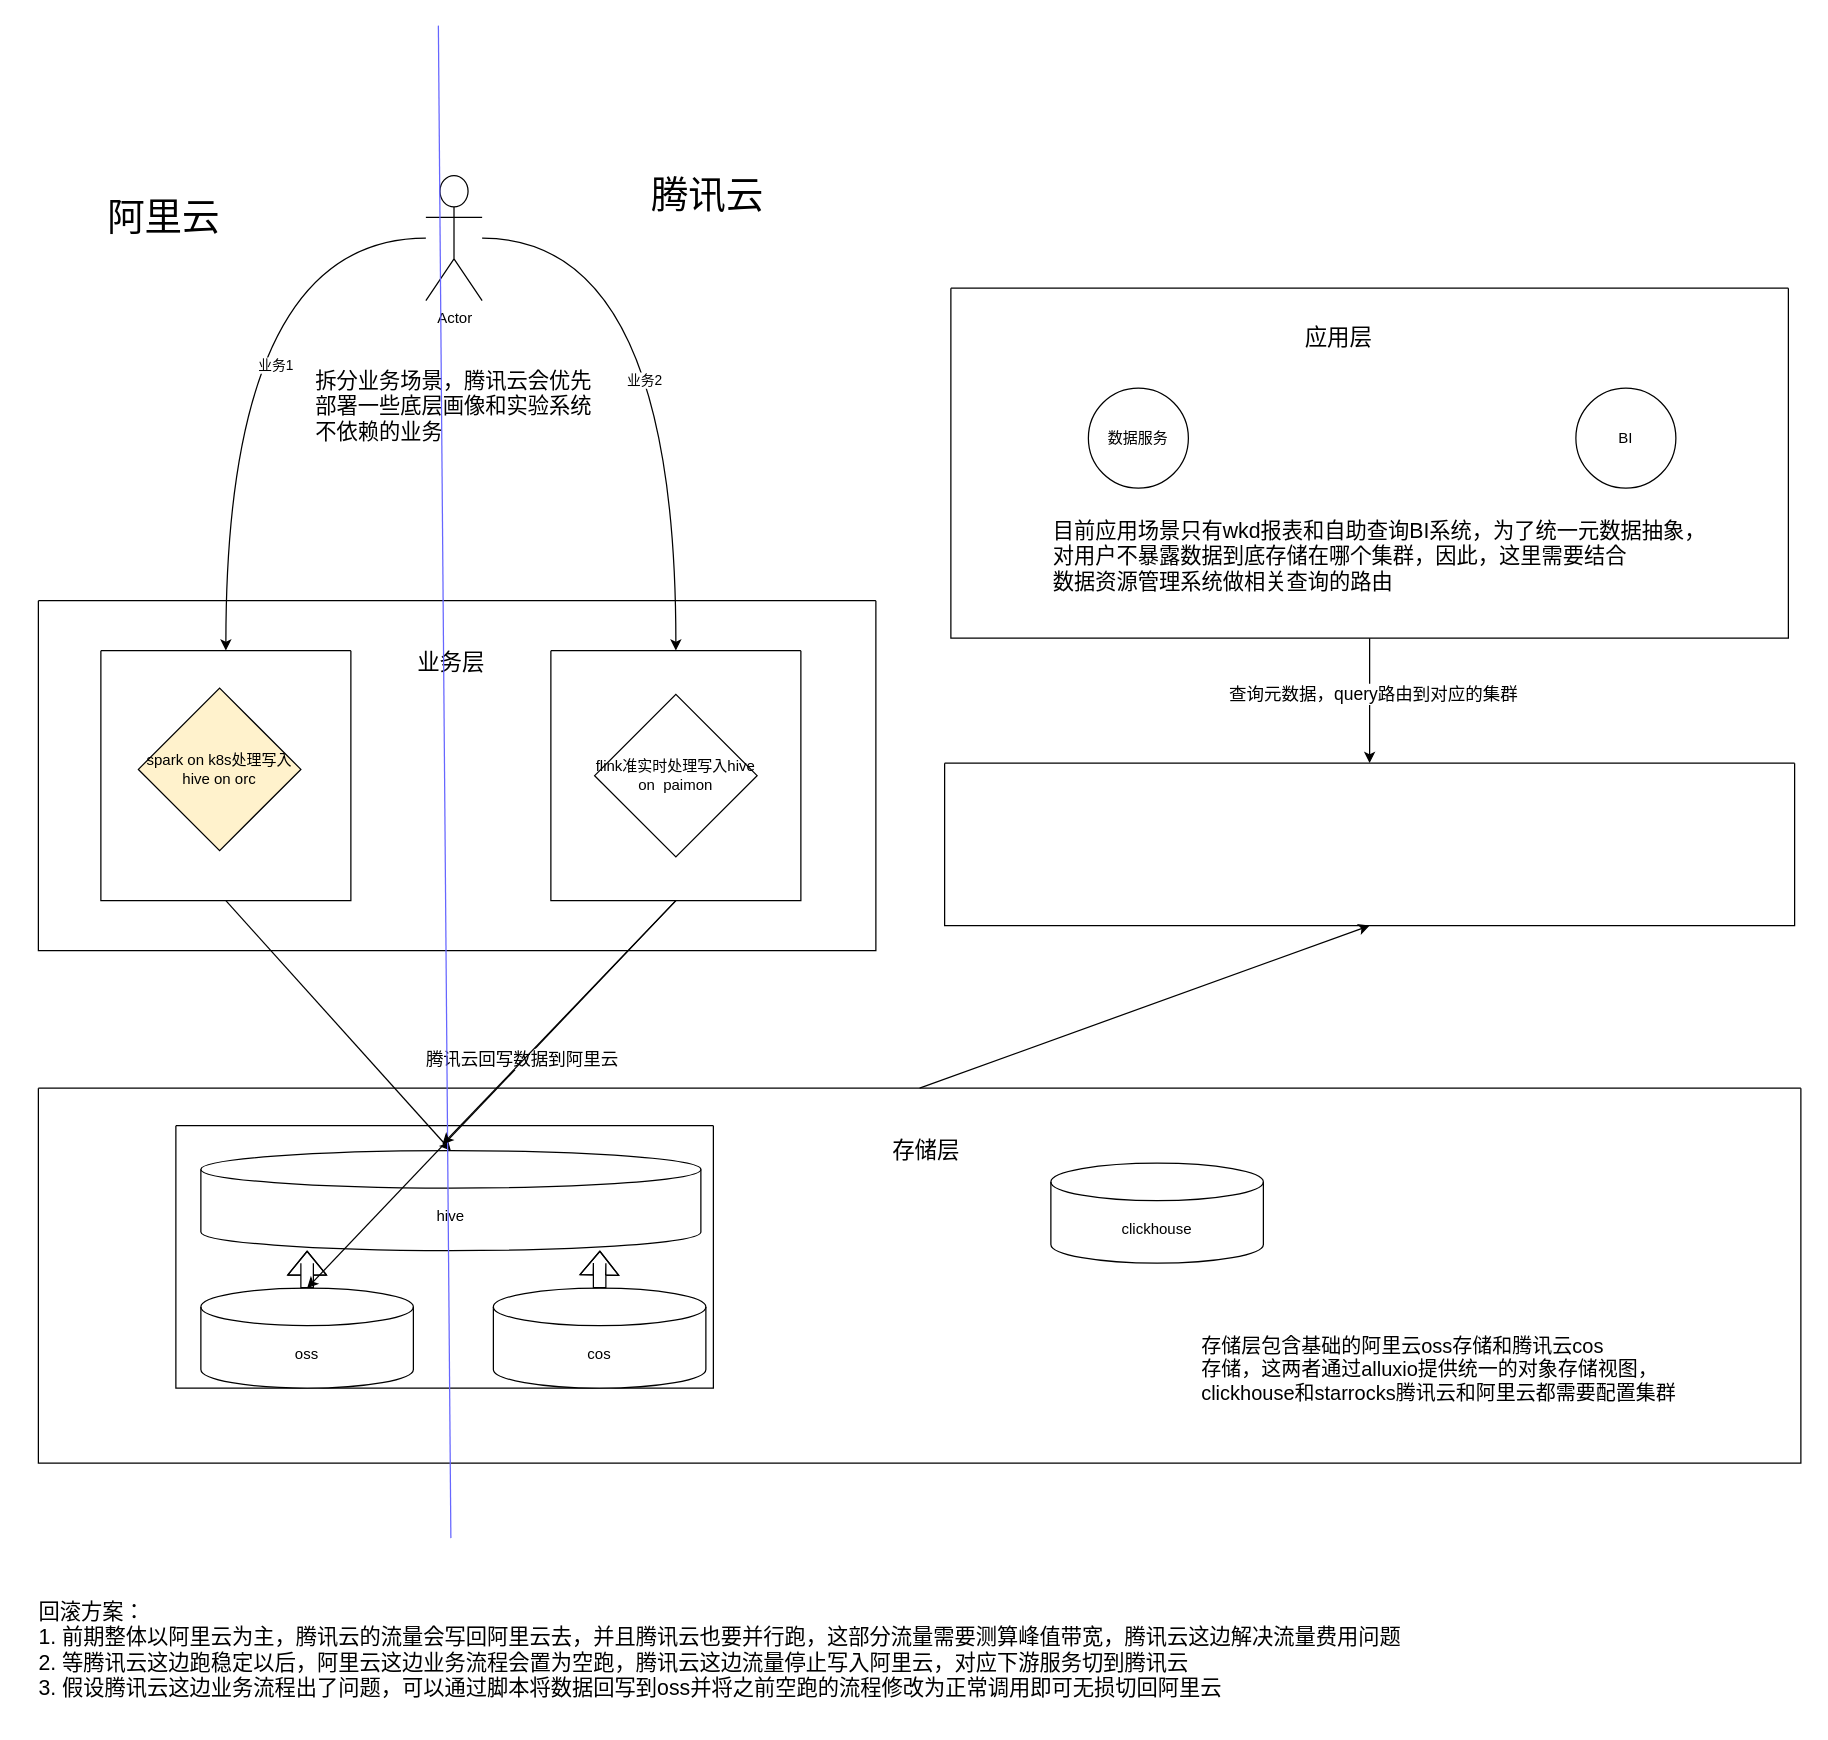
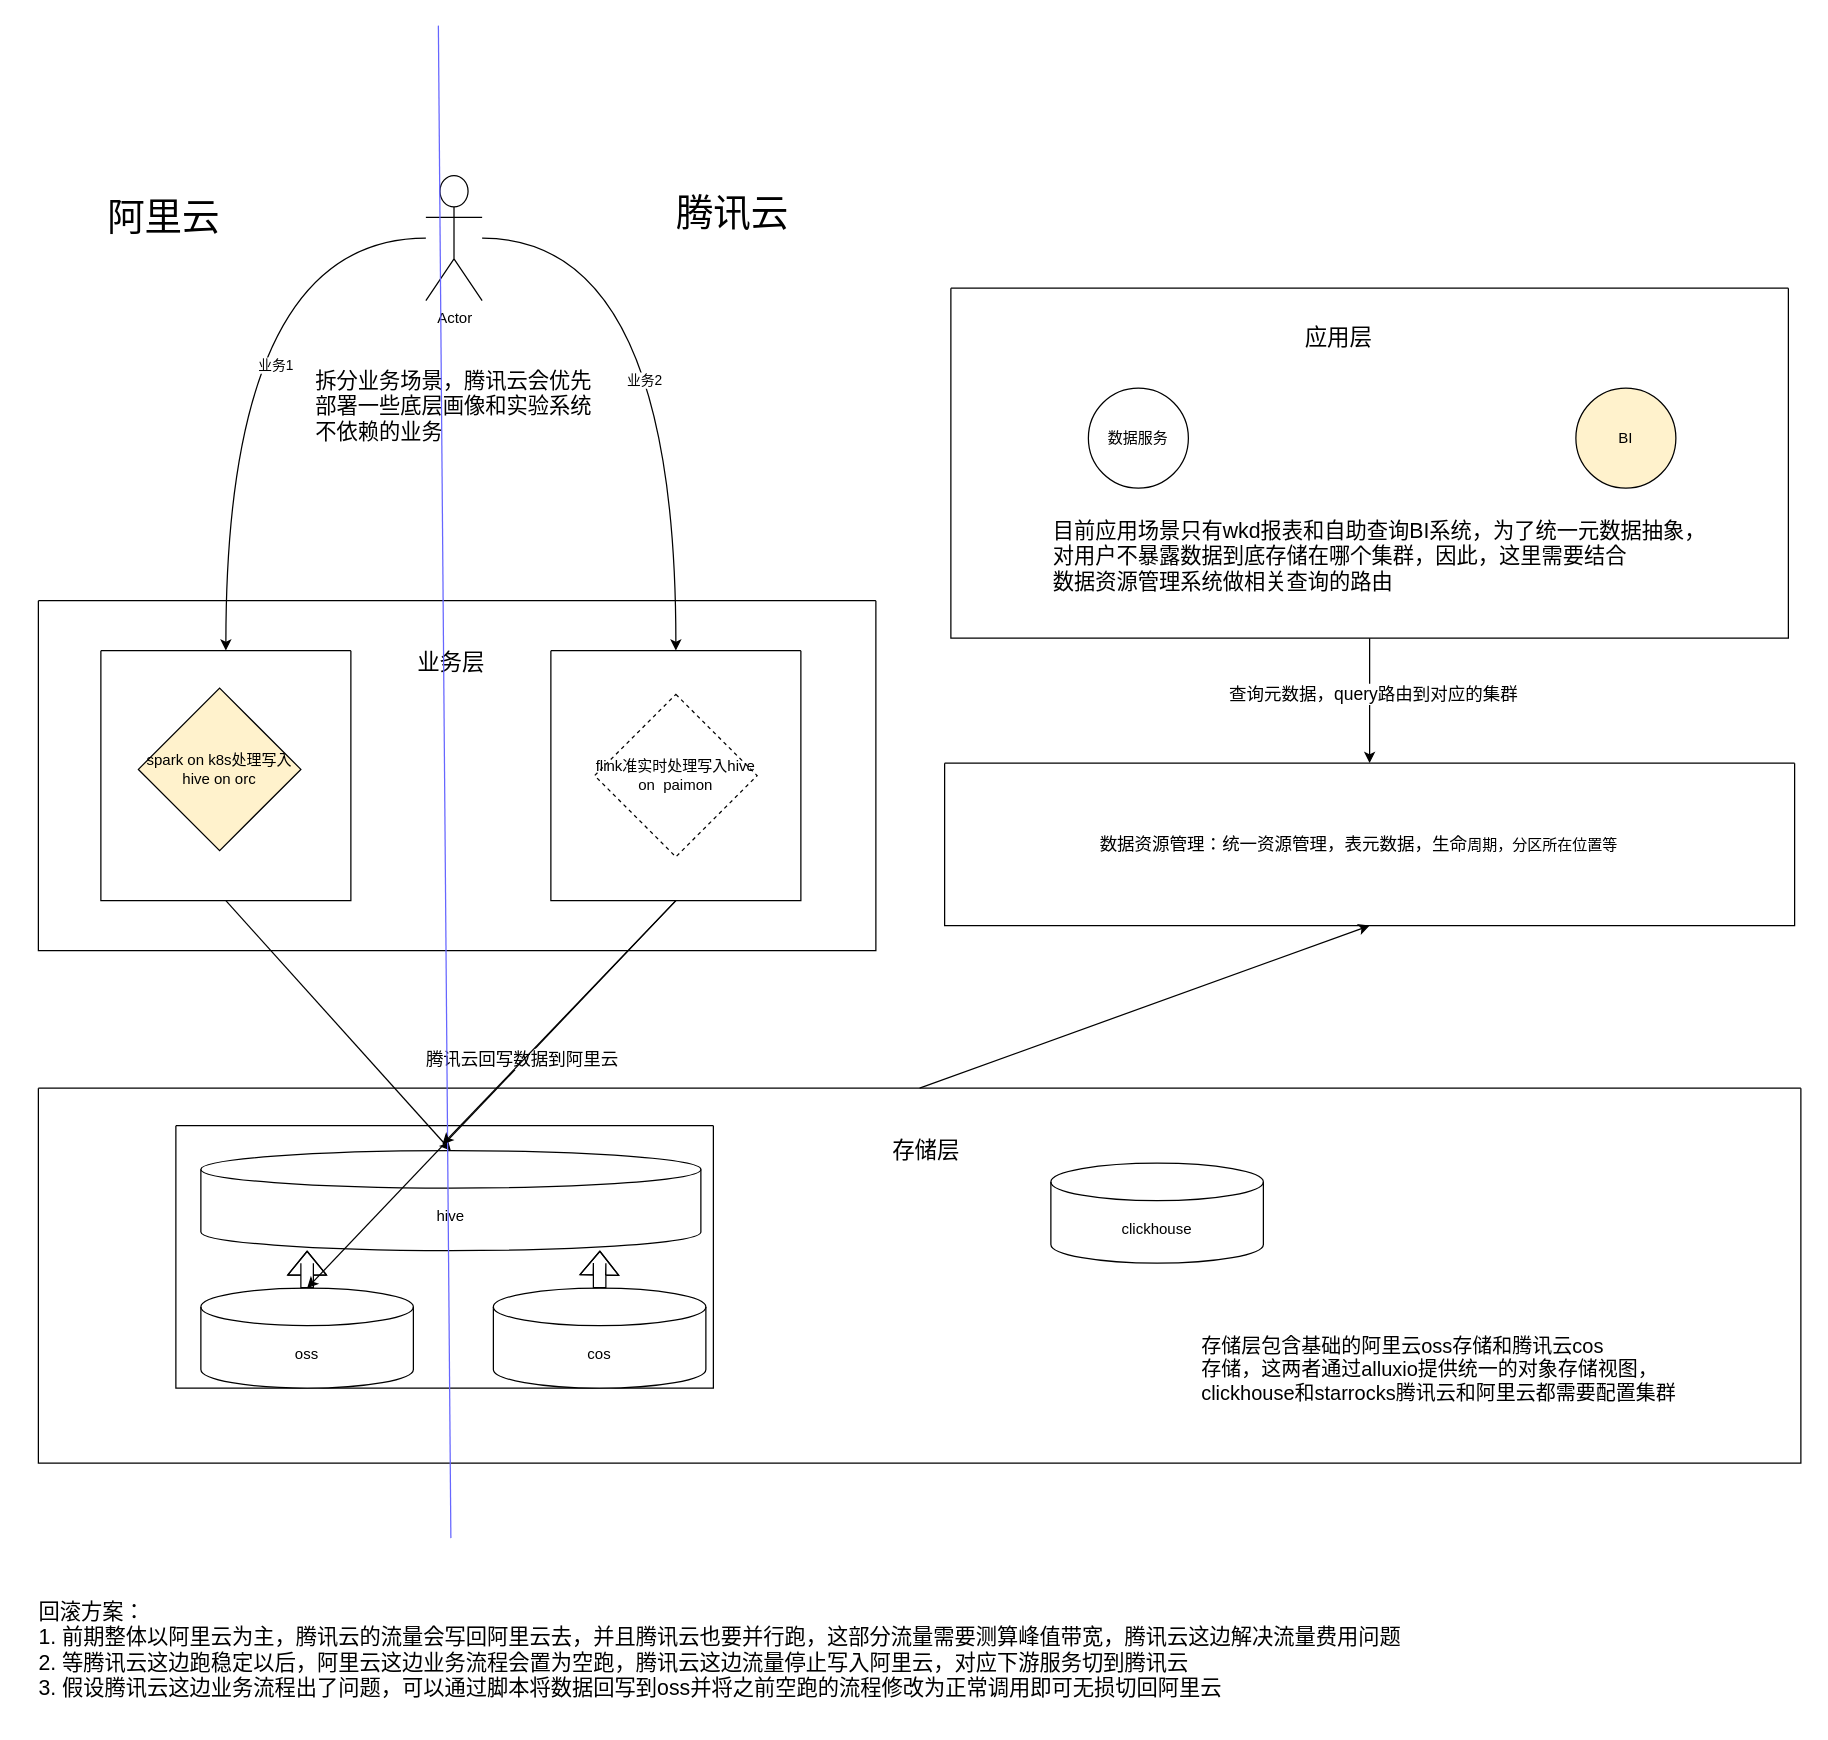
node "腾讯云": moved (707, 194) -> (732, 213)
node "BI": fillcolor #ffffff -> #fff2cc
node "flink准实时处理写入hive on paimon": style solid -> dashed
node "数据资源管理：统一资源管理，表元数据，生命周期，分区所在位置等": added
